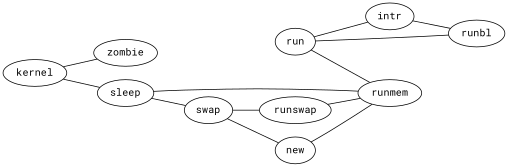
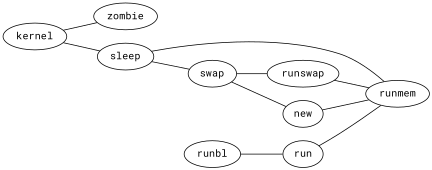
node "intr": removed
